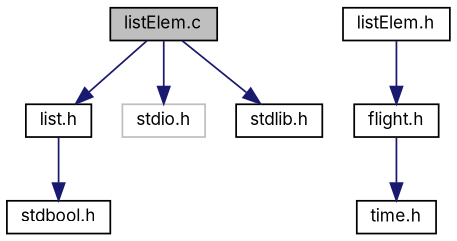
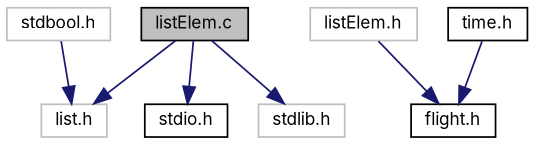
node "listElem.h": color black -> grey75
node "list.h": color black -> grey75
node "stdio.h": color grey75 -> black
node "stdlib.h": color black -> grey75
edge "list.h" -> "stdbool.h": reversed
edge "flight.h" -> "time.h": reversed
node "stdbool.h": color black -> grey75
